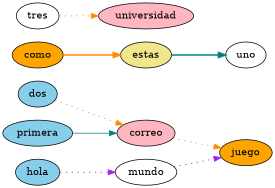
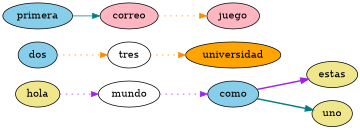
node "universidad": fillcolor lightpink -> orange
node "como": fillcolor orange -> skyblue
edge "como" -> "estas": color darkorange -> purple
edge "estas" -> "uno": now "como" -> "uno"
node "uno": fillcolor white -> khaki
edge "dos" -> "correo": now "dos" -> "tres"
node "juego": fillcolor orange -> lightpink
edge "mundo" -> "juego": now "mundo" -> "como"
node "hola": fillcolor skyblue -> khaki
